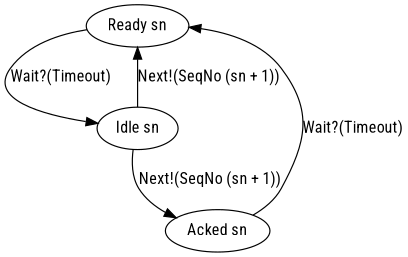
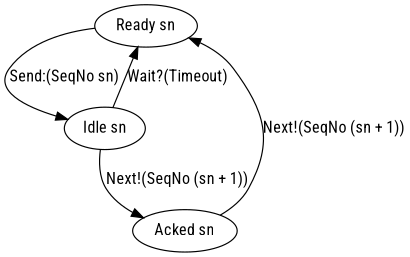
edge "Ready sn" -> "Idle sn": label "Wait?(Timeout)" -> "Send:(SeqNo sn)"
edge "Idle sn" -> "Ready sn": label "Next!(SeqNo (sn + 1))" -> "Wait?(Timeout)"
edge "Acked sn" -> "Ready sn": label "Wait?(Timeout)" -> "Next!(SeqNo (sn + 1))"
